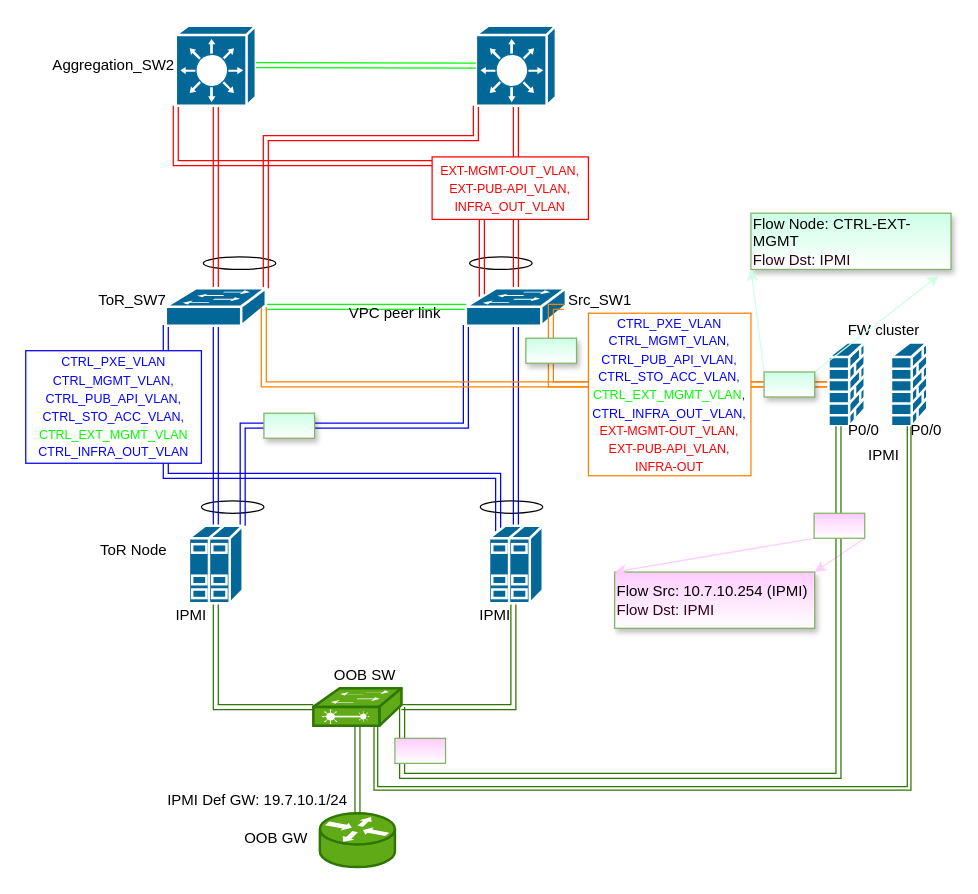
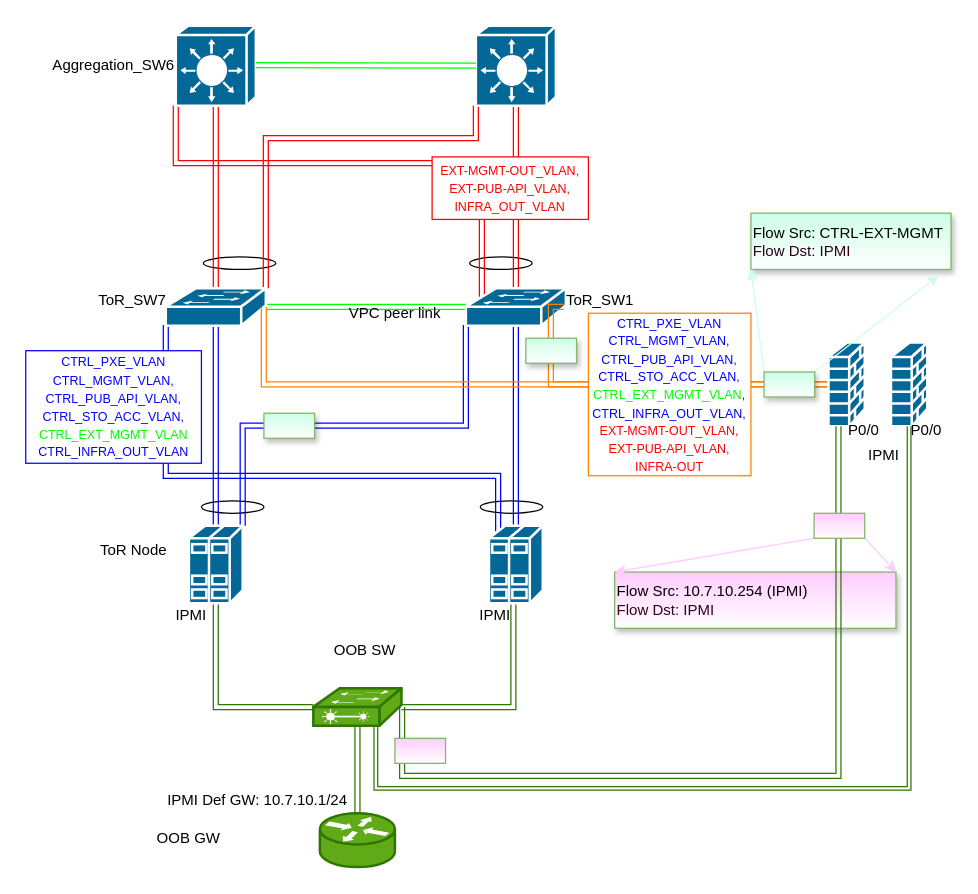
node "Aggregation_SW2": label "Aggregation_SW2" -> "Aggregation_SW6"
node "Flow Node: CTRL-EXT-MGMT Flow Dst: IPMI": label "Flow Node: CTRL-EXT-MGMT Flow Dst: IPMI" -> "Flow Src: CTRL-EXT-MGMT Flow Dst: IPMI"
node "Src_SW1": label "Src_SW1" -> "ToR_SW1"
node "FW cluster": removed
node "Flow Src: 10.7.10.254 (IPMI) Flow Dst: IPMI": size 200x56 -> 281x56
node "OOB SW": moved (364, 676) -> (364, 651)
node "IPMI Def GW: 19.7.10.1/24": label "IPMI Def GW: 19.7.10.1/24" -> "IPMI Def GW: 10.7.10.1/24"
node "OOB GW": moved (276, 838) -> (188, 838)
